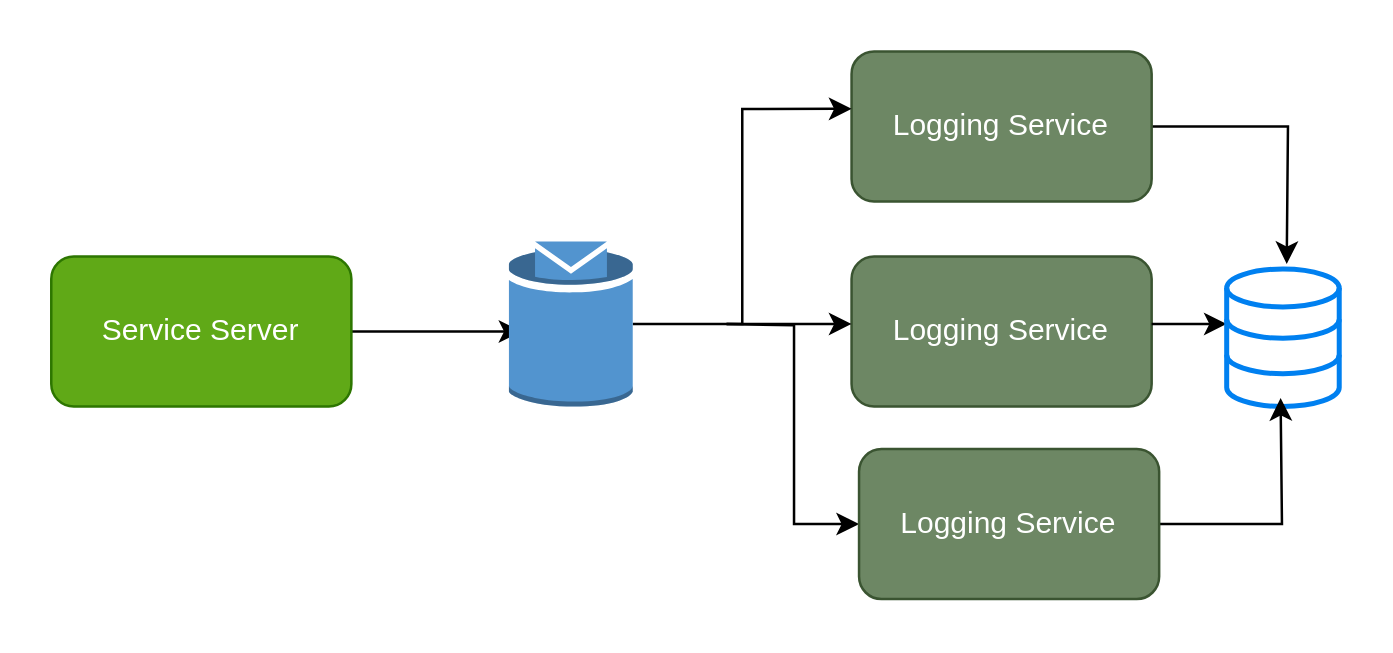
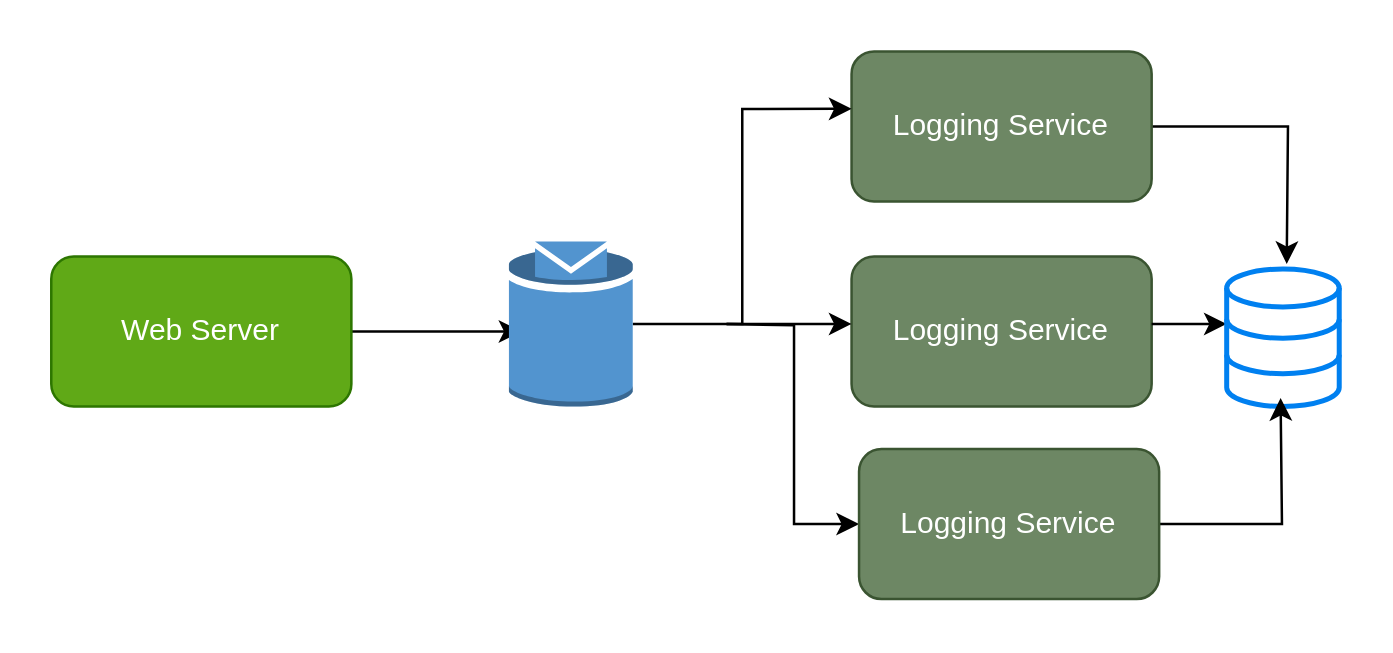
node "Service Server": label "Service Server" -> "Web Server"
